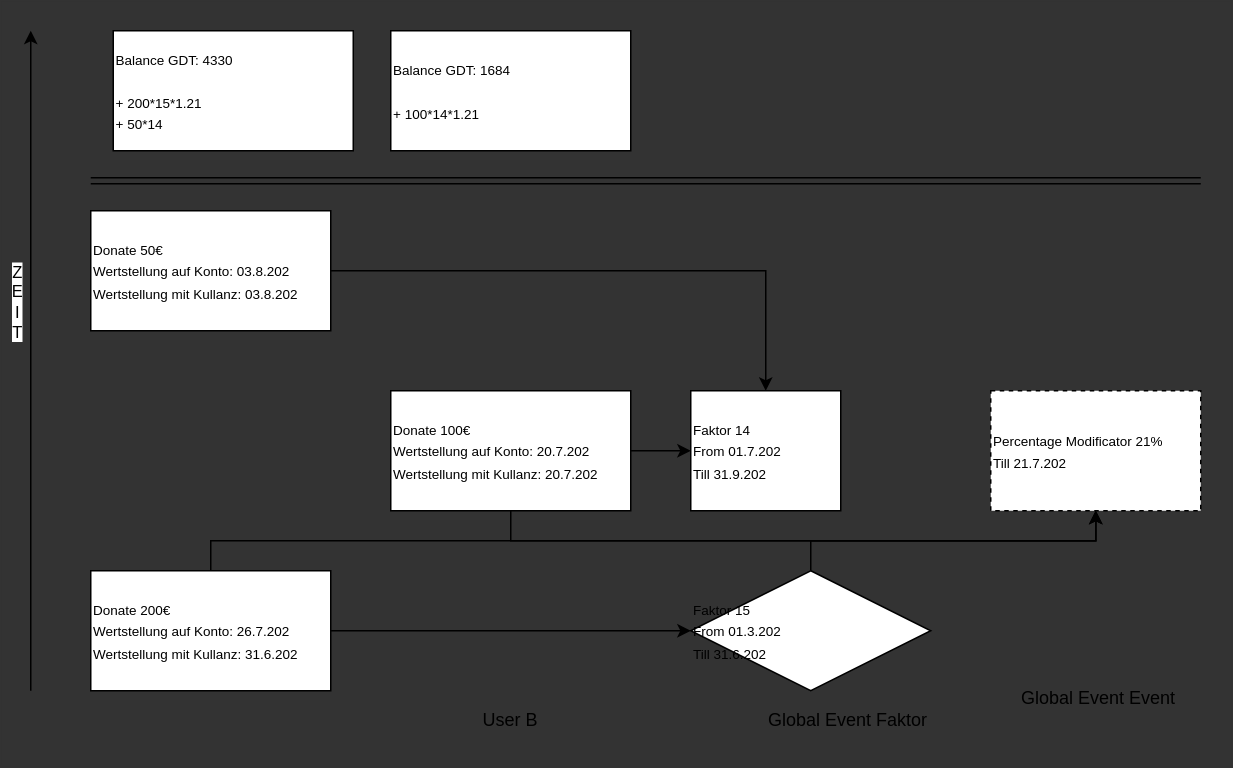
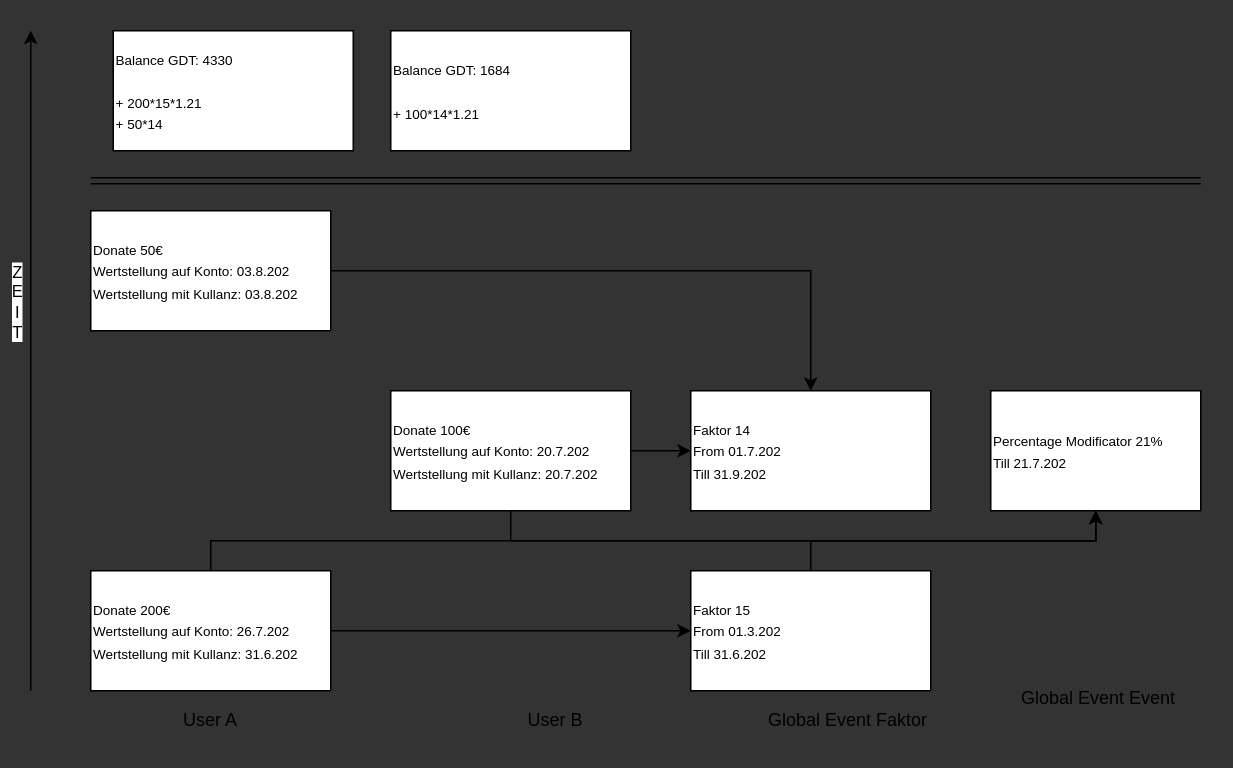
node "Faktor 14 From 01.7.202 Till 31.9.202": size 150x120 -> 240x120
node "Percentage Modificator 21% Till 21.7.202": style dashed -> solid
node "Faktor 15 From 01.3.202 Till 31.6.202": shape diamond -> rectangle
node "User A": added
node "User B": moved (511, 721) -> (556, 721)
